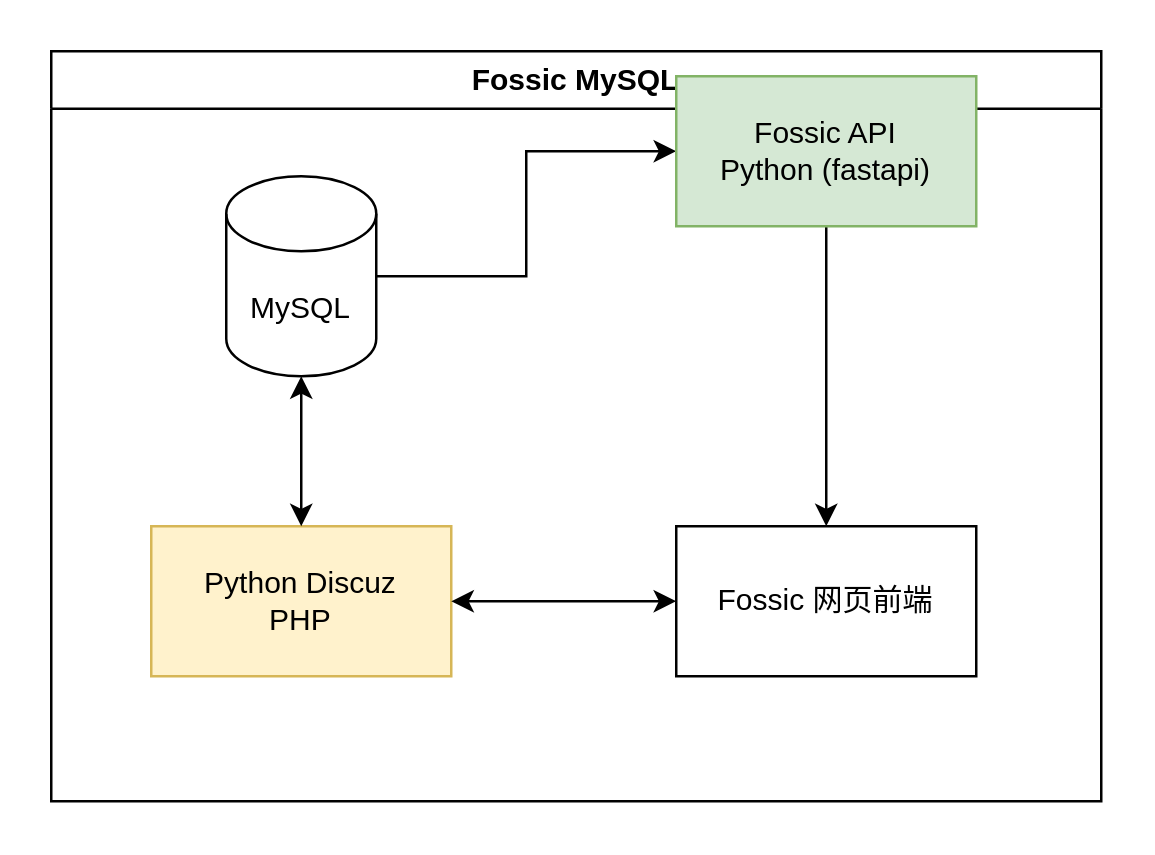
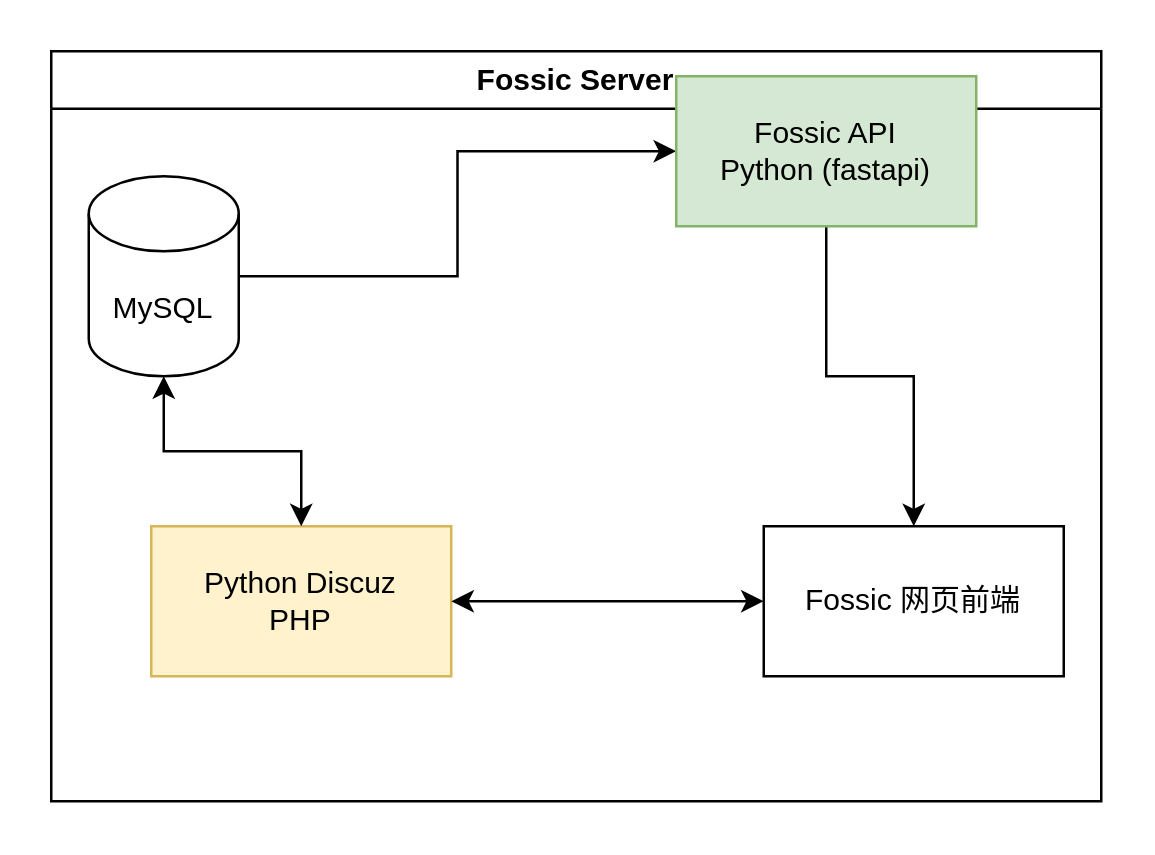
node "Fossic MySQL": label "Fossic MySQL" -> "Fossic Server"
node "MySQL": moved (301, 276) -> (164, 276)
node "Fossic 网页前端": moved (826, 601) -> (914, 601)
